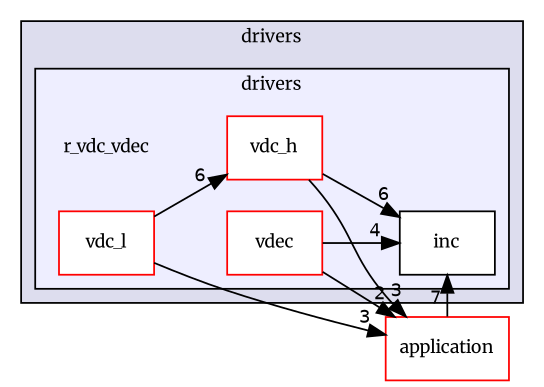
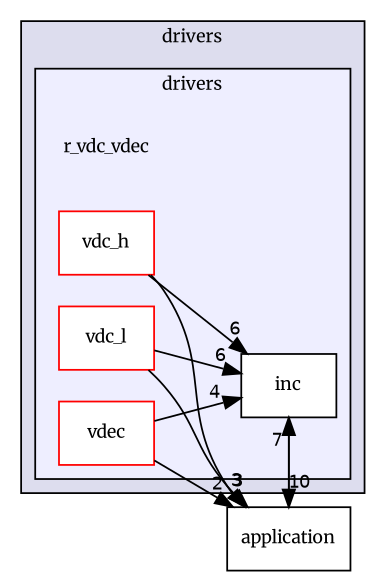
edge "vdc_l" -> "vdc_h": now "vdc_l" -> "inc"
node "application": color red -> black
edge "inc" -> "application": added
